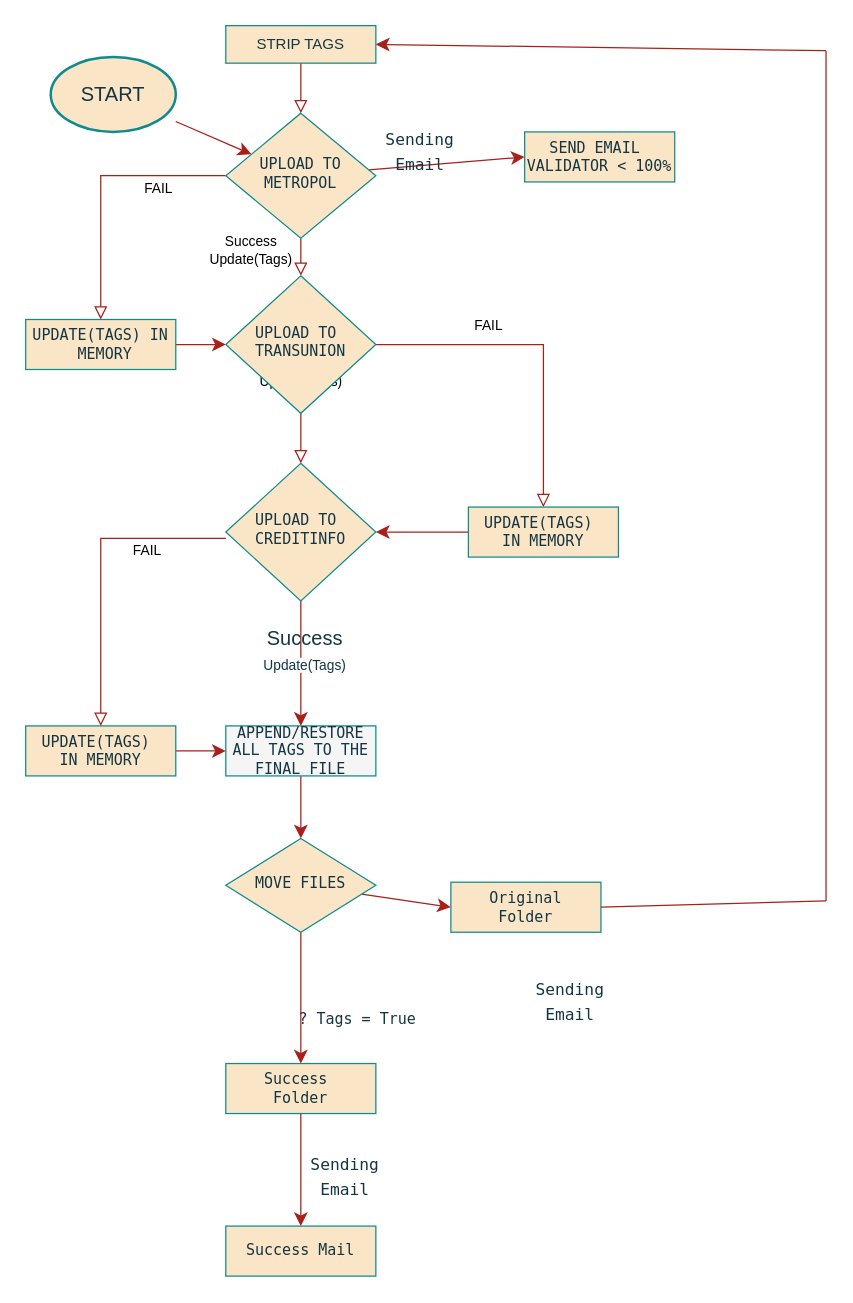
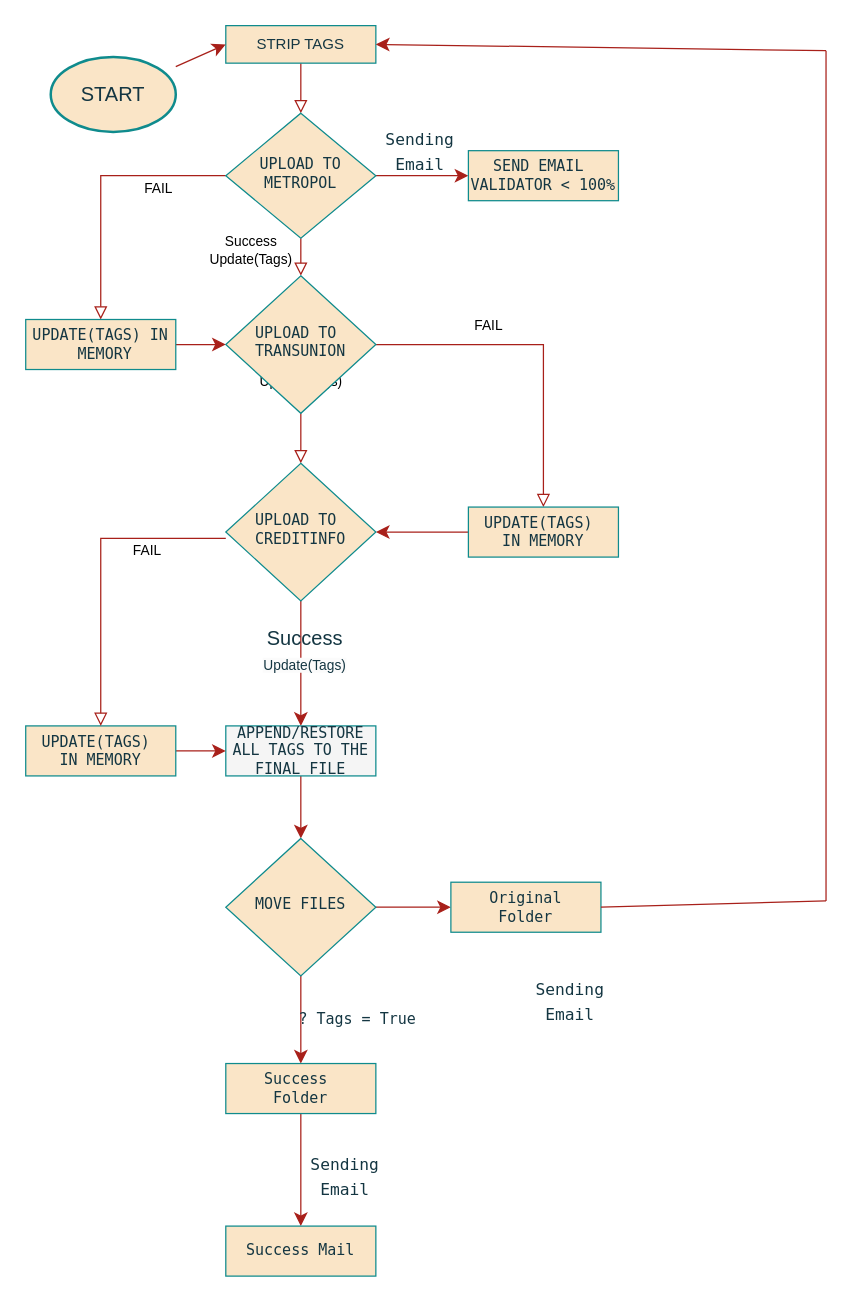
edge "START" -> "UPLOAD TO METROPOL": now "START" -> "STRIP TAGS"
node "SEND EMAIL VALIDATOR < 100%": moved (599, 157) -> (543, 176)
node "MOVE FILES": size 150x94 -> 150x138
